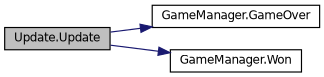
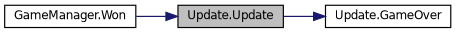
node "GameManager.GameOver": label "GameManager.GameOver" -> "Update.GameOver"
edge "Update.Update" -> "GameManager.Won": reversed
